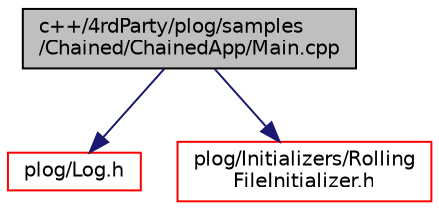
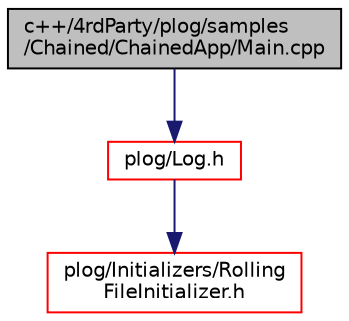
edge "c++/4rdParty/plog/samples /Chained/ChainedApp/Main.cpp" -> "plog/Initializers/Rolling FileInitializer.h": now "plog/Log.h" -> "plog/Initializers/Rolling FileInitializer.h"
